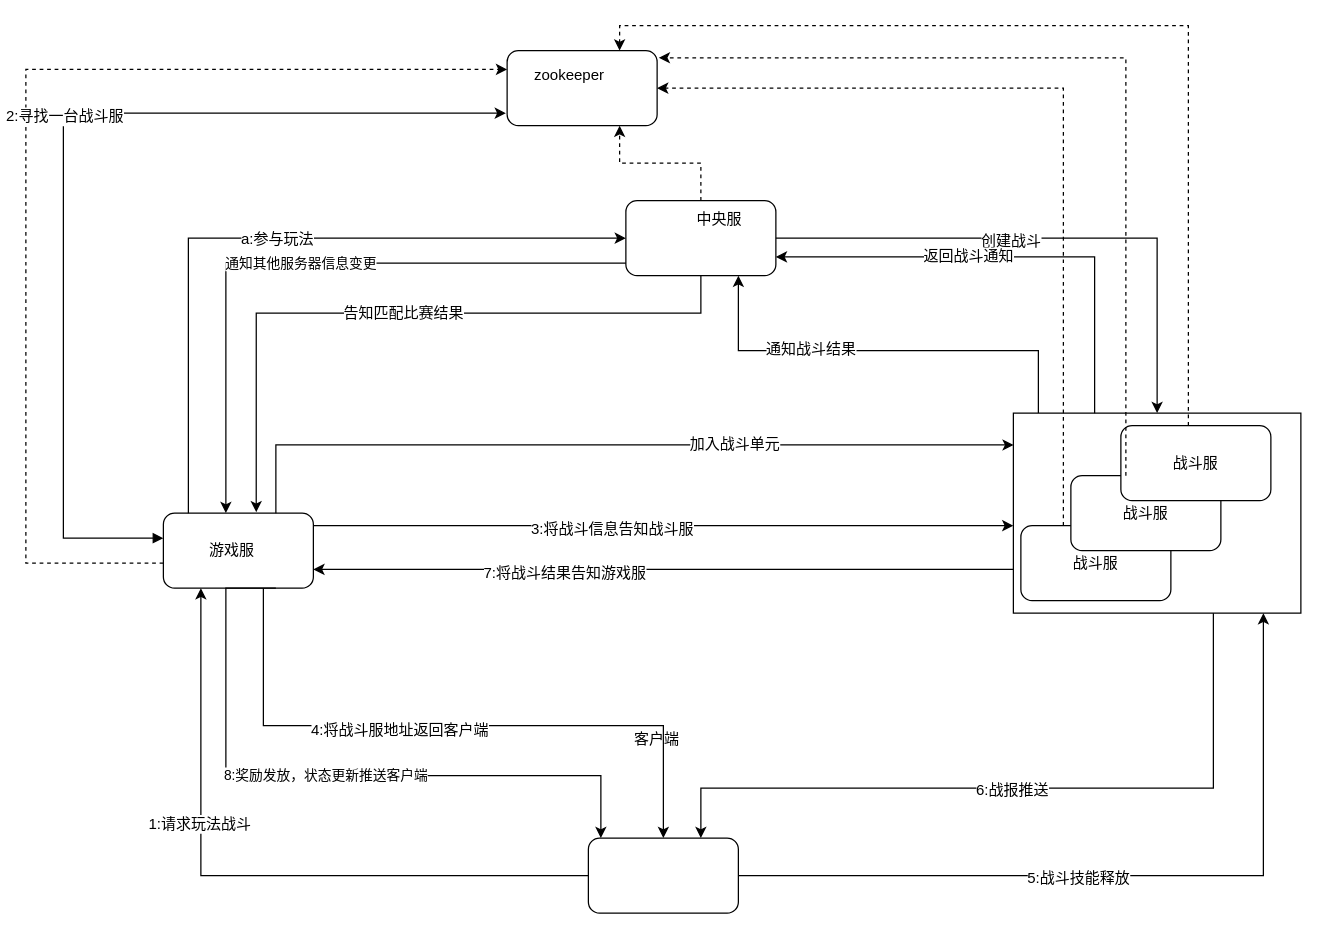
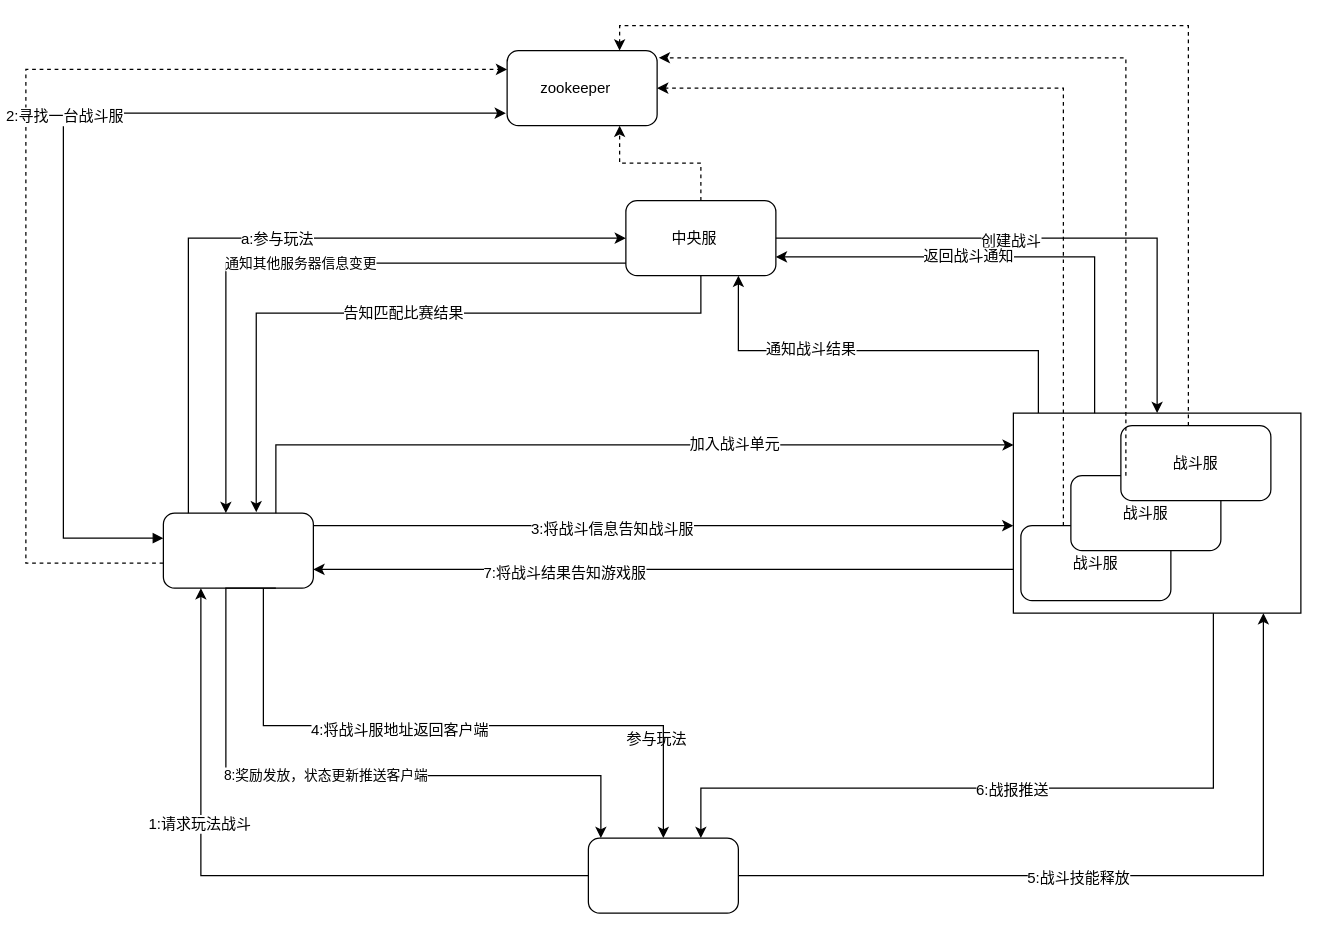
node "zookeeper": moved (569, 76) -> (576, 88)
node "中央服": moved (719, 219) -> (694, 238)
node "游戏服": removed
node "客户端": label "客户端" -> "参与玩法"
